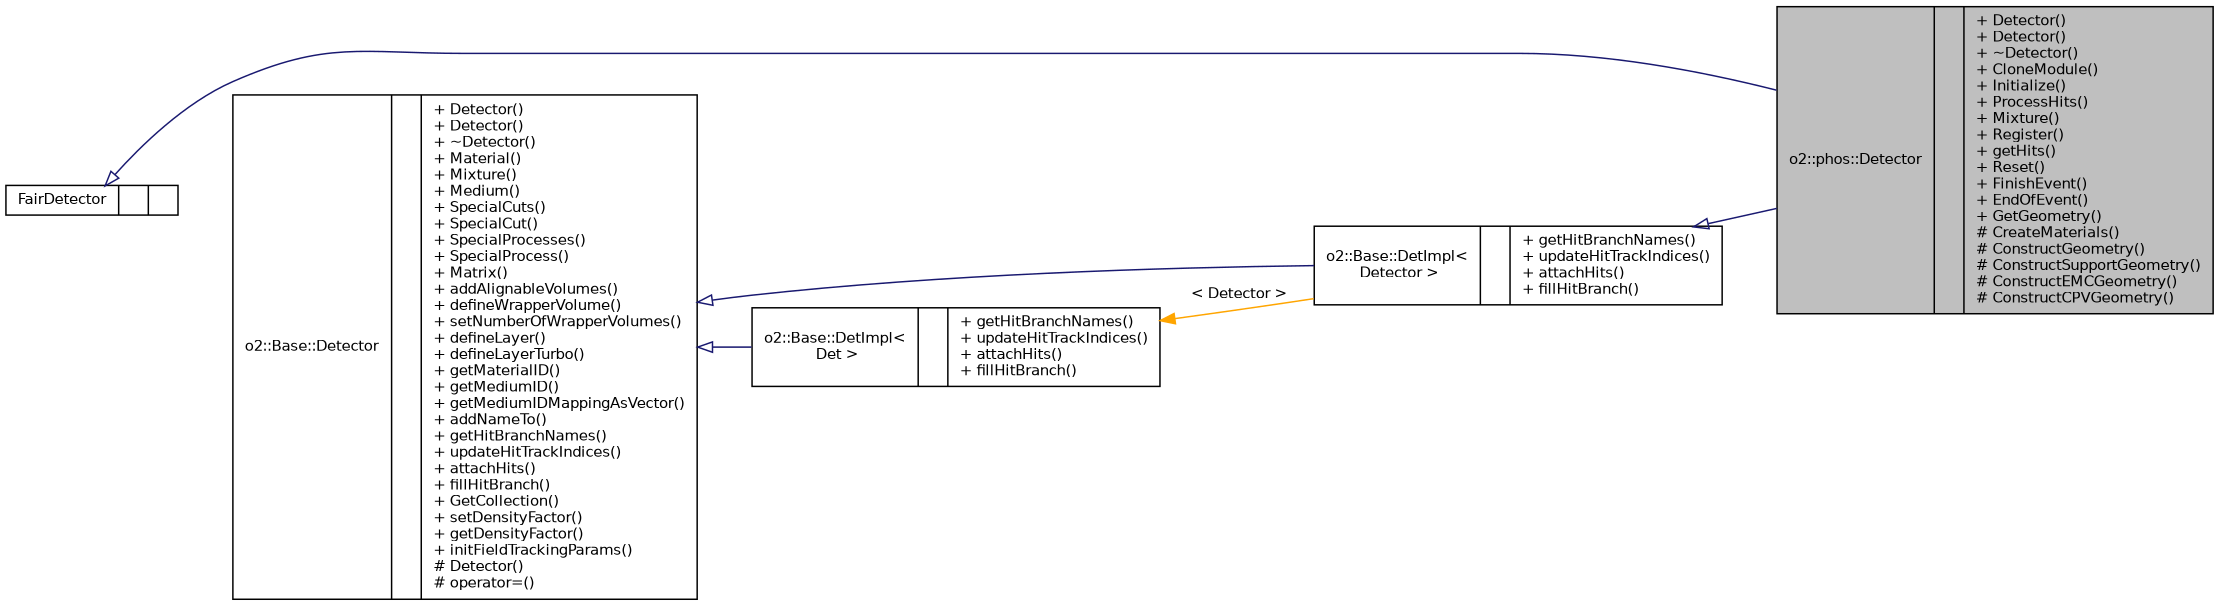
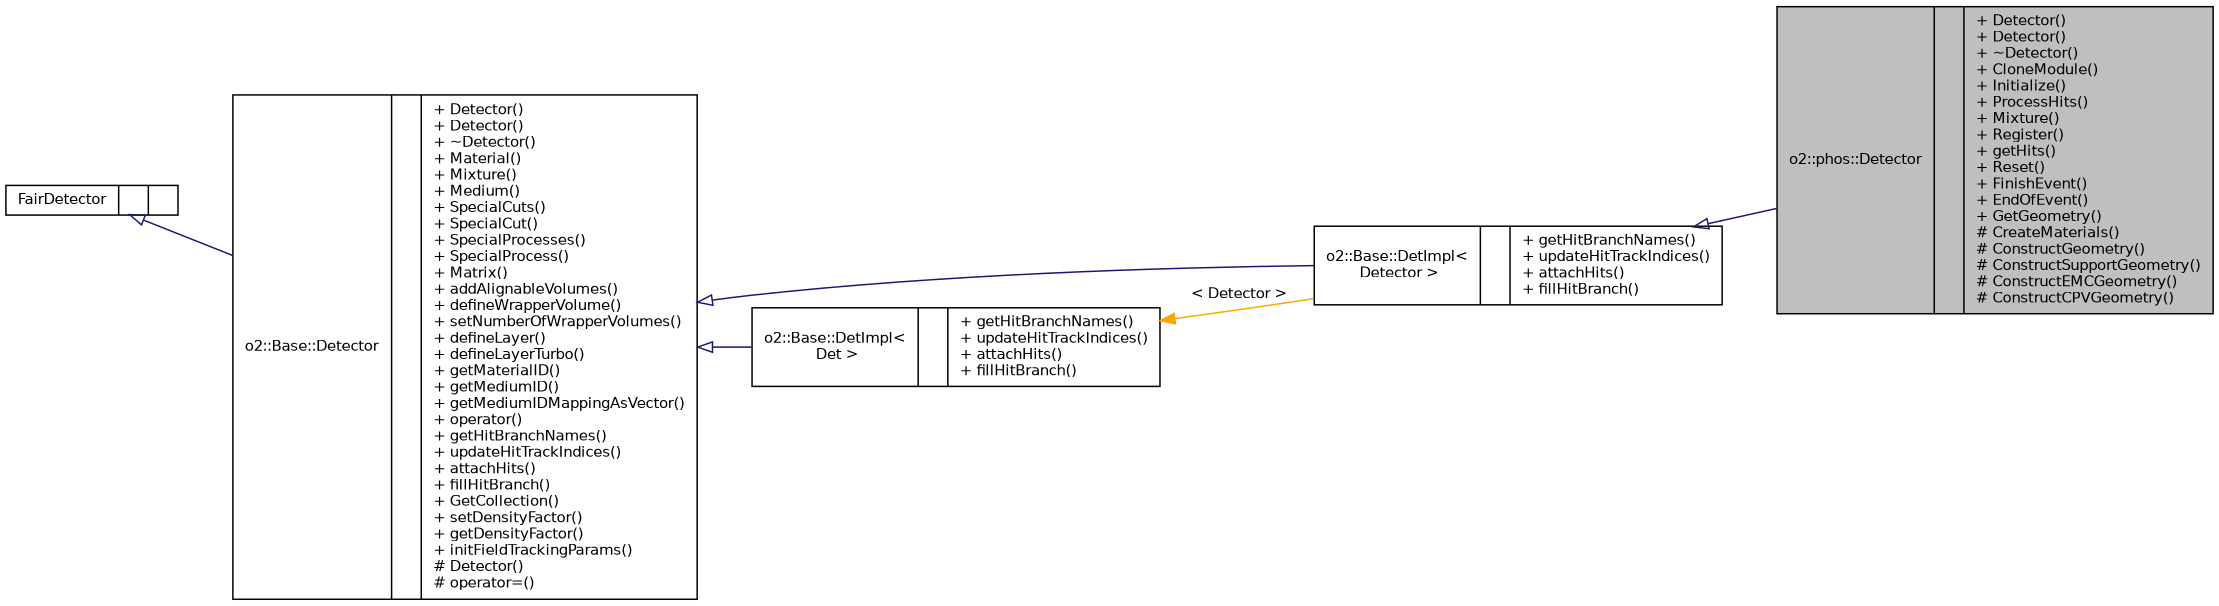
edge "o2::phos::Detector" -> "FairDetector": now "o2::Base::Detector" -> "FairDetector"
node "o2::Base::Detector": text "+ addNameTo()" -> "+ operator()"
